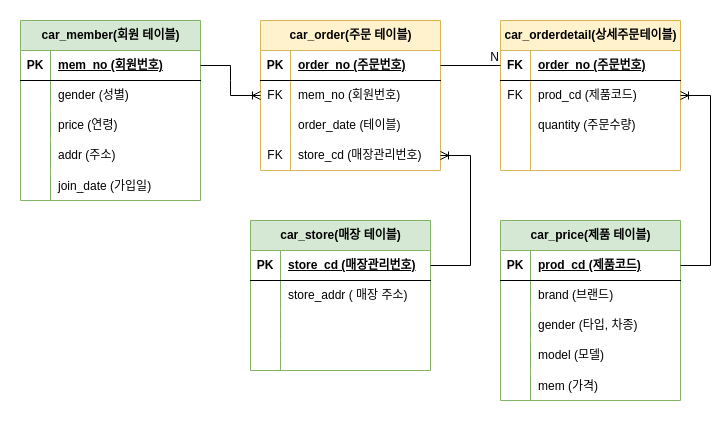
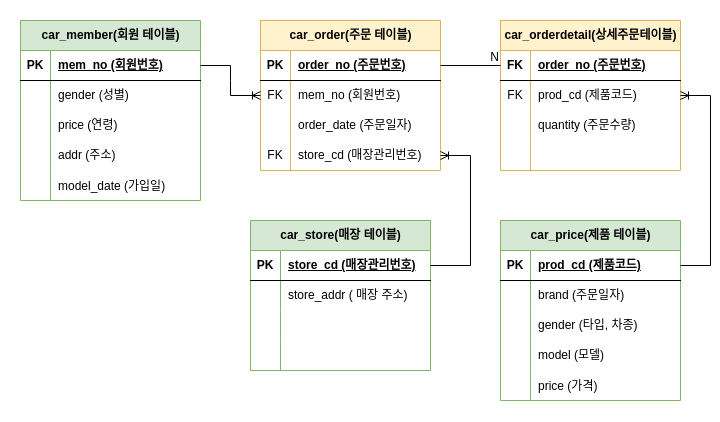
node "order_date (테이블)": label "order_date (테이블)" -> "order_date (주문일자)"
node "join_date (가입일)": label "join_date (가입일)" -> "model_date (가입일)"
node "brand (브랜드)": label "brand (브랜드)" -> "brand (주문일자)"
node "mem (가격)": label "mem (가격)" -> "price (가격)"
